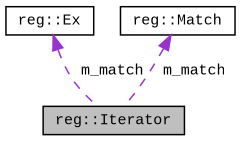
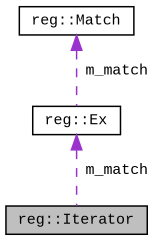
edge "reg::Iterator" -> "reg::Match": now "reg::Ex" -> "reg::Match"
